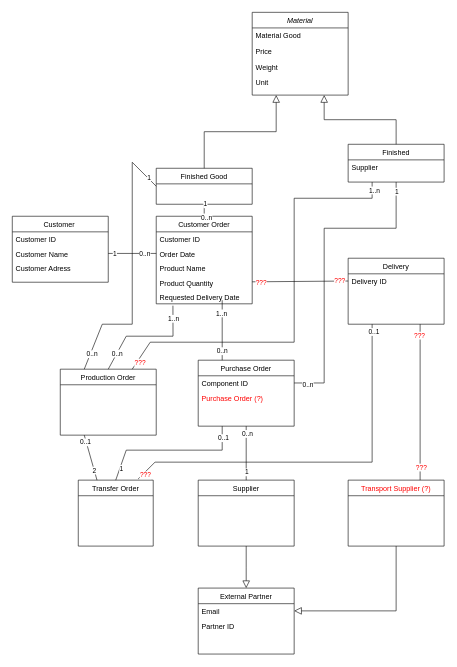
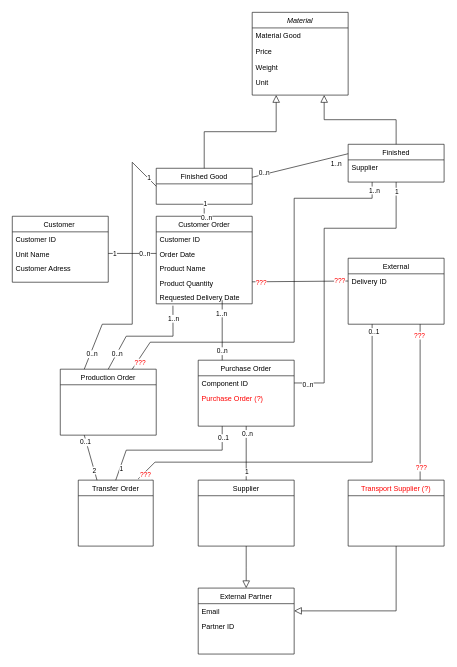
edge "Finished" -- "Finished Good": added, labels "1..n", "0..n"
node "Customer Name": label "Customer Name" -> "Unit Name"
node "Delivery": label "Delivery" -> "External"
